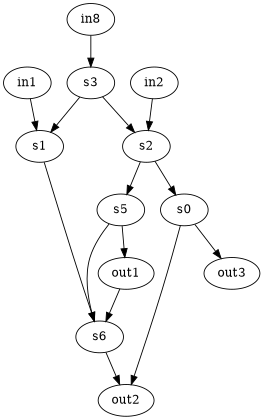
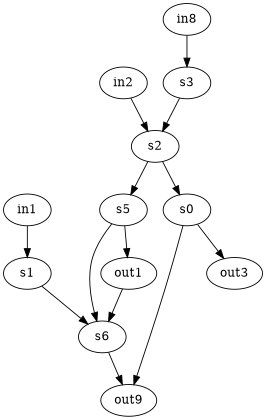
edge "s3" -> "s1": removed
node "out2": label "out2" -> "out9"
